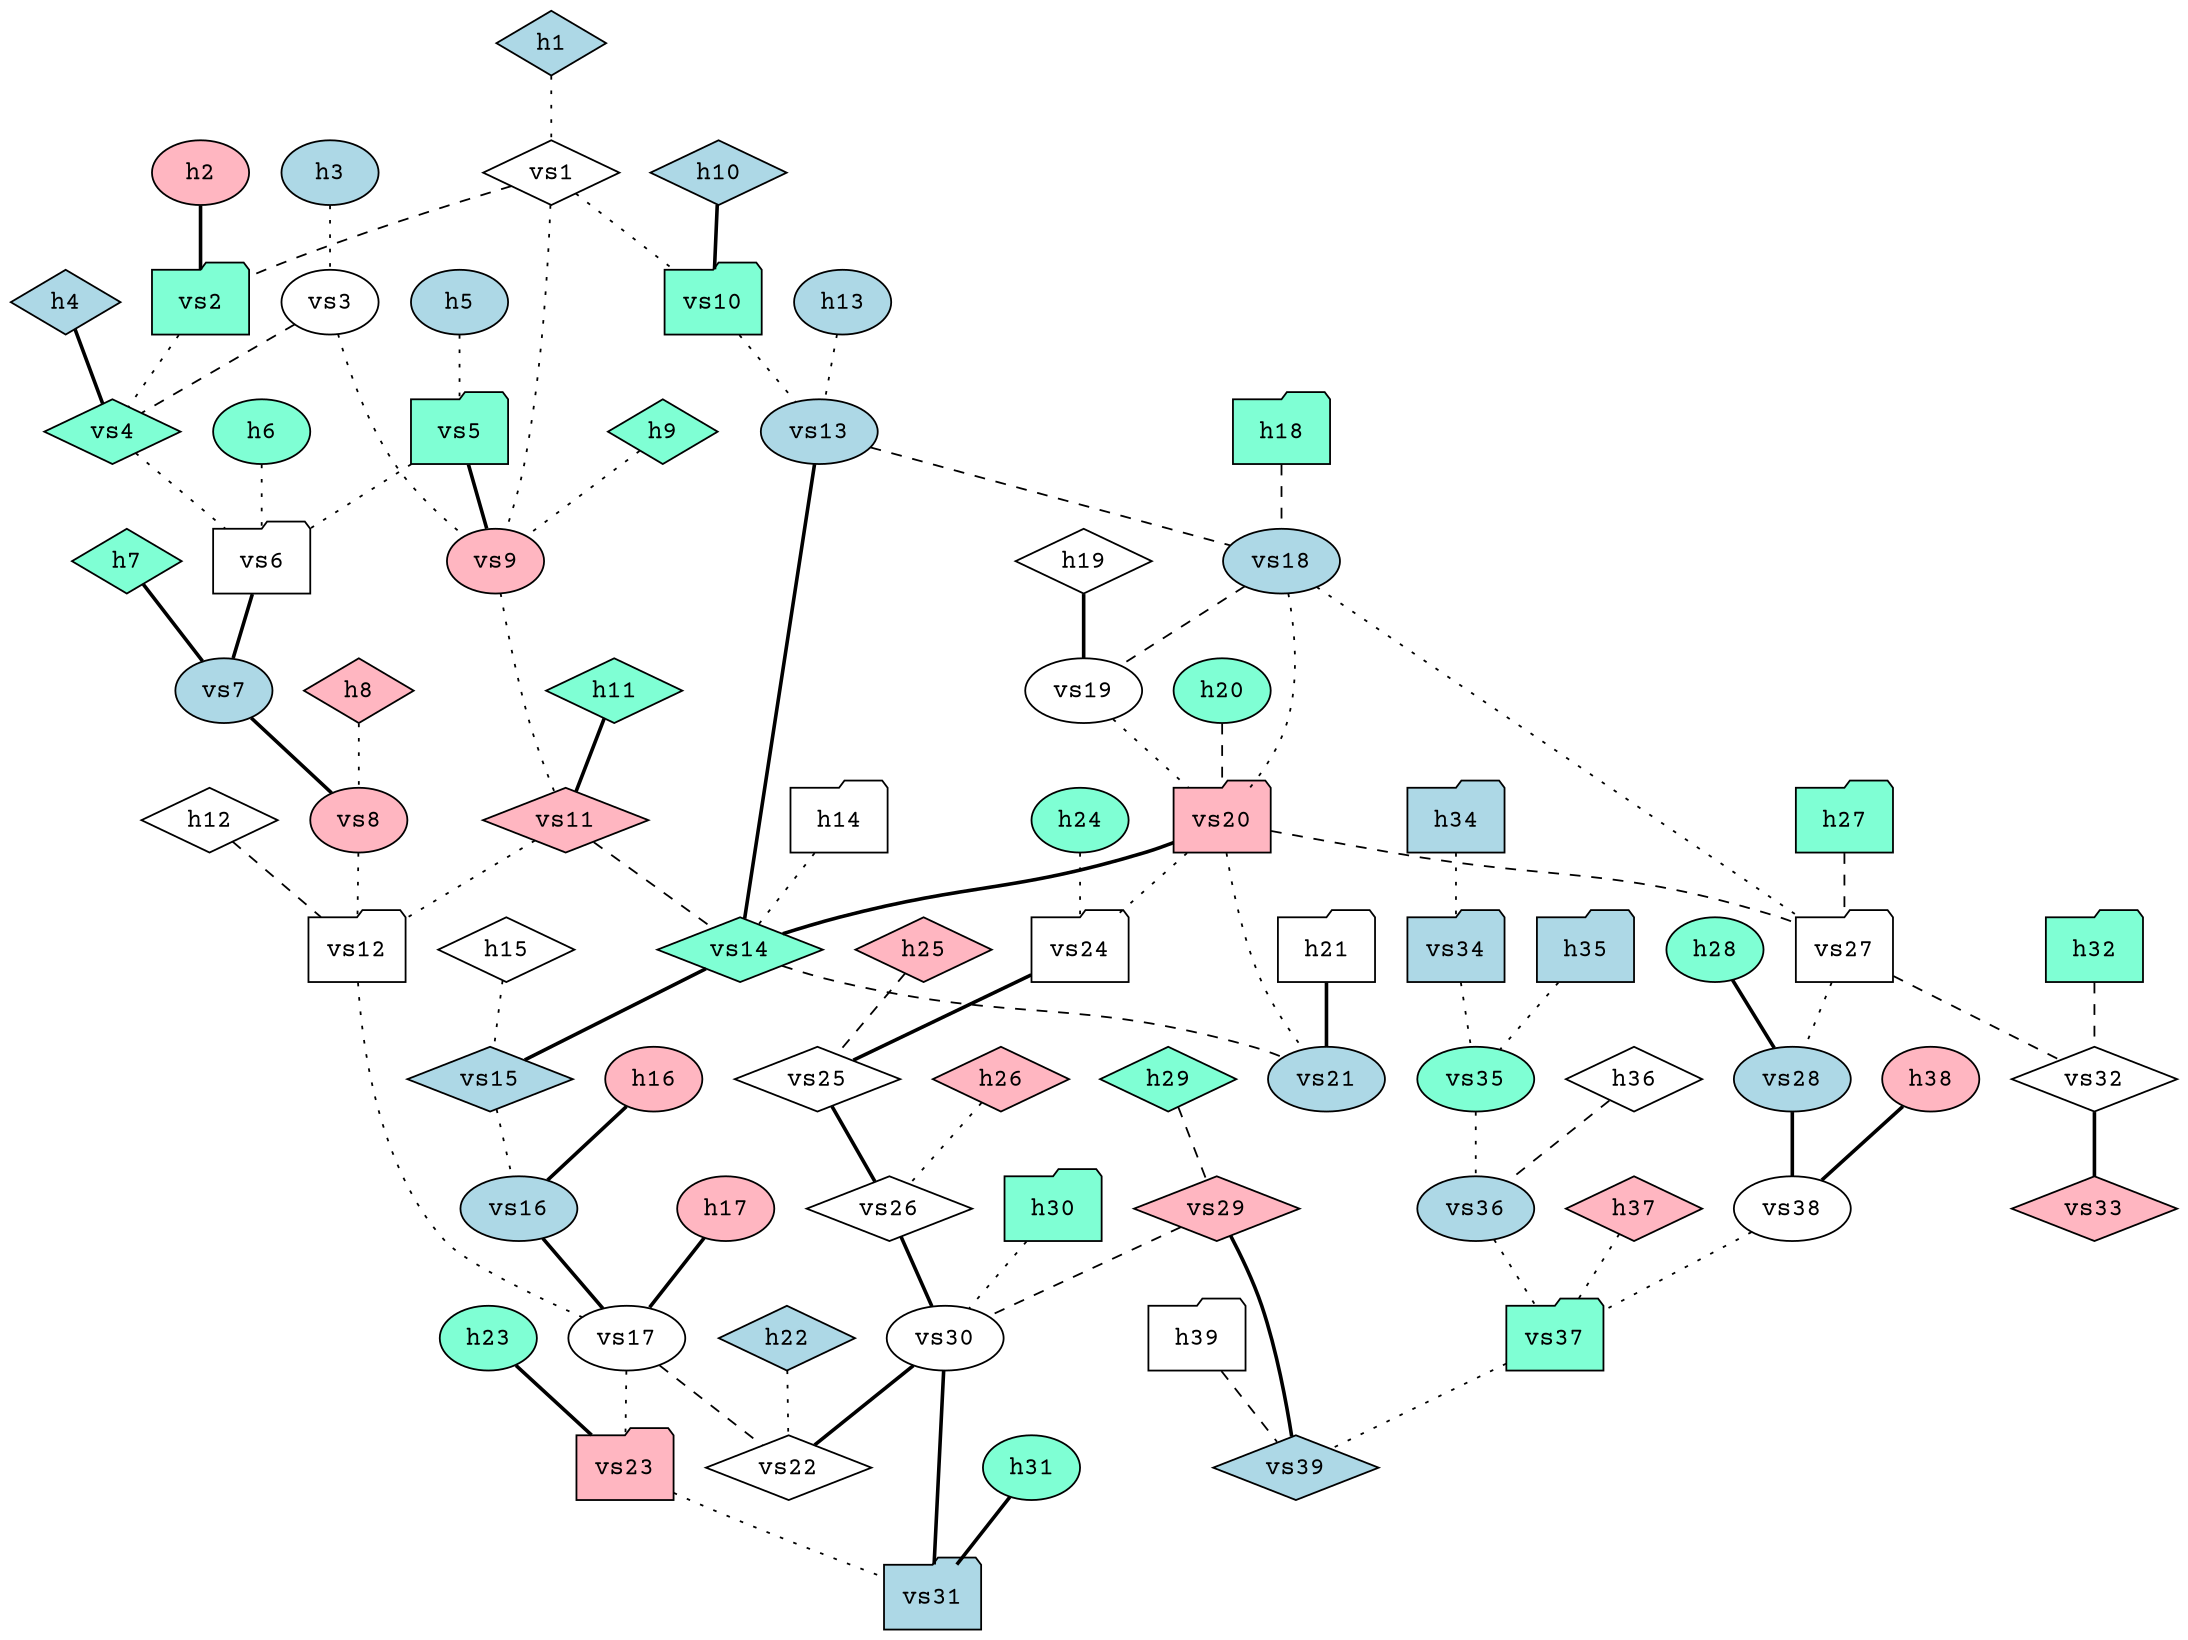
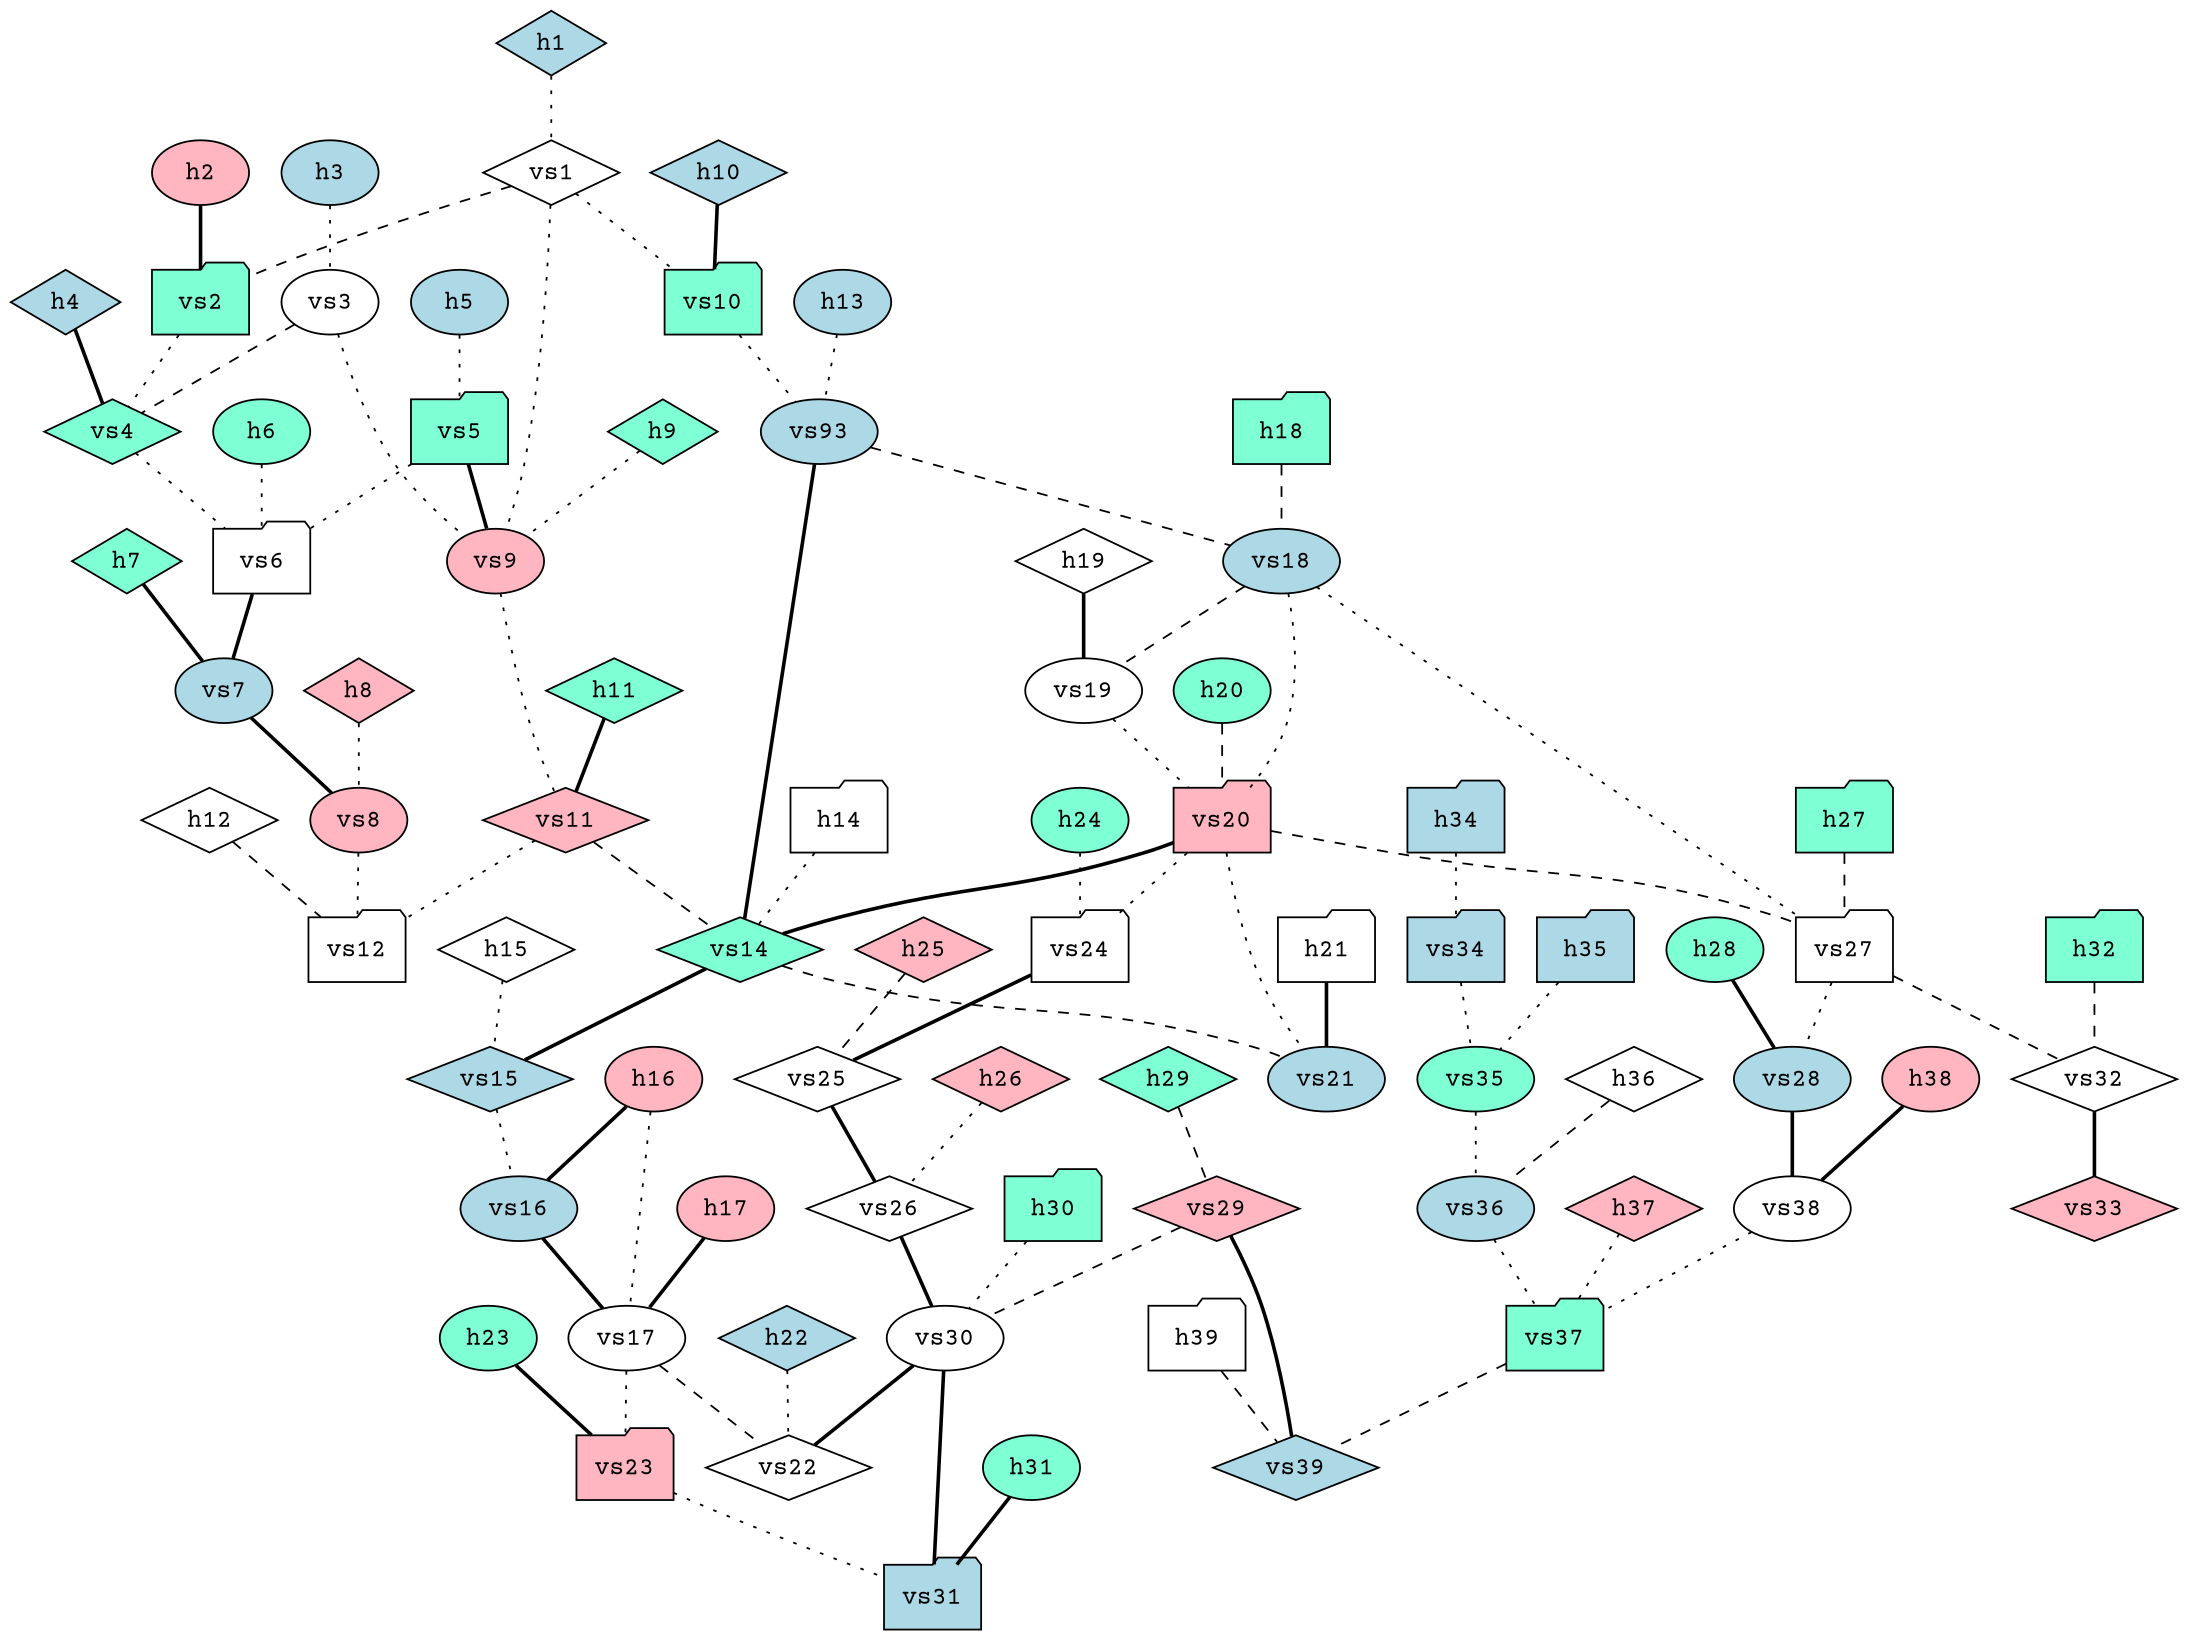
node "vs13": label "vs13" -> "vs93"
edge "vs12" -- "vs17": now "h16" -- "vs17"
edge "vs37" -- "vs39": style dotted -> dashed
